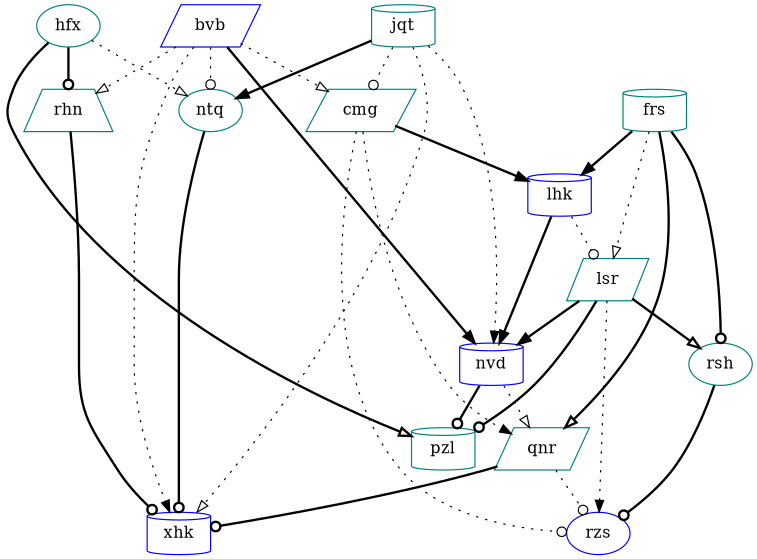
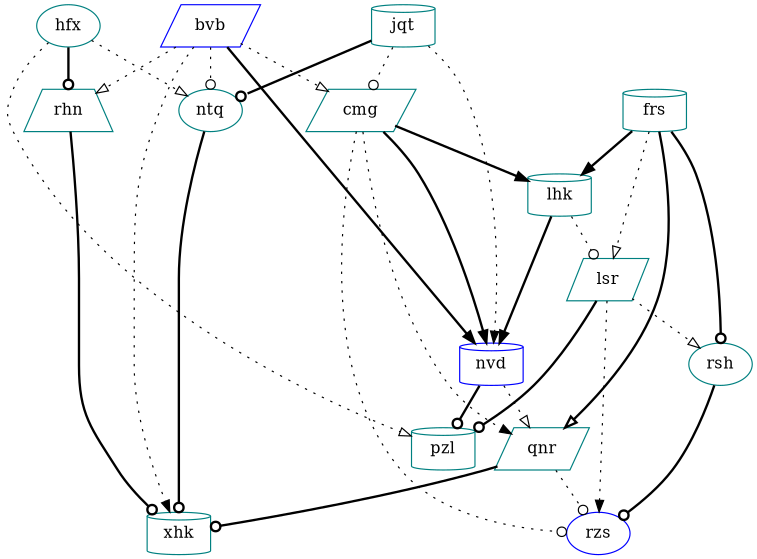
edge "jqt" -> "ntq": arrowhead normal -> odot
node "lhk": color blue -> teal
edge "jqt" -> "xhk": removed
edge "hfx" -> "pzl": style bold -> dotted
edge "lsr" -> "nvd": now "cmg" -> "nvd"
edge "lsr" -> "rsh": style bold -> dotted
node "xhk": color blue -> teal
